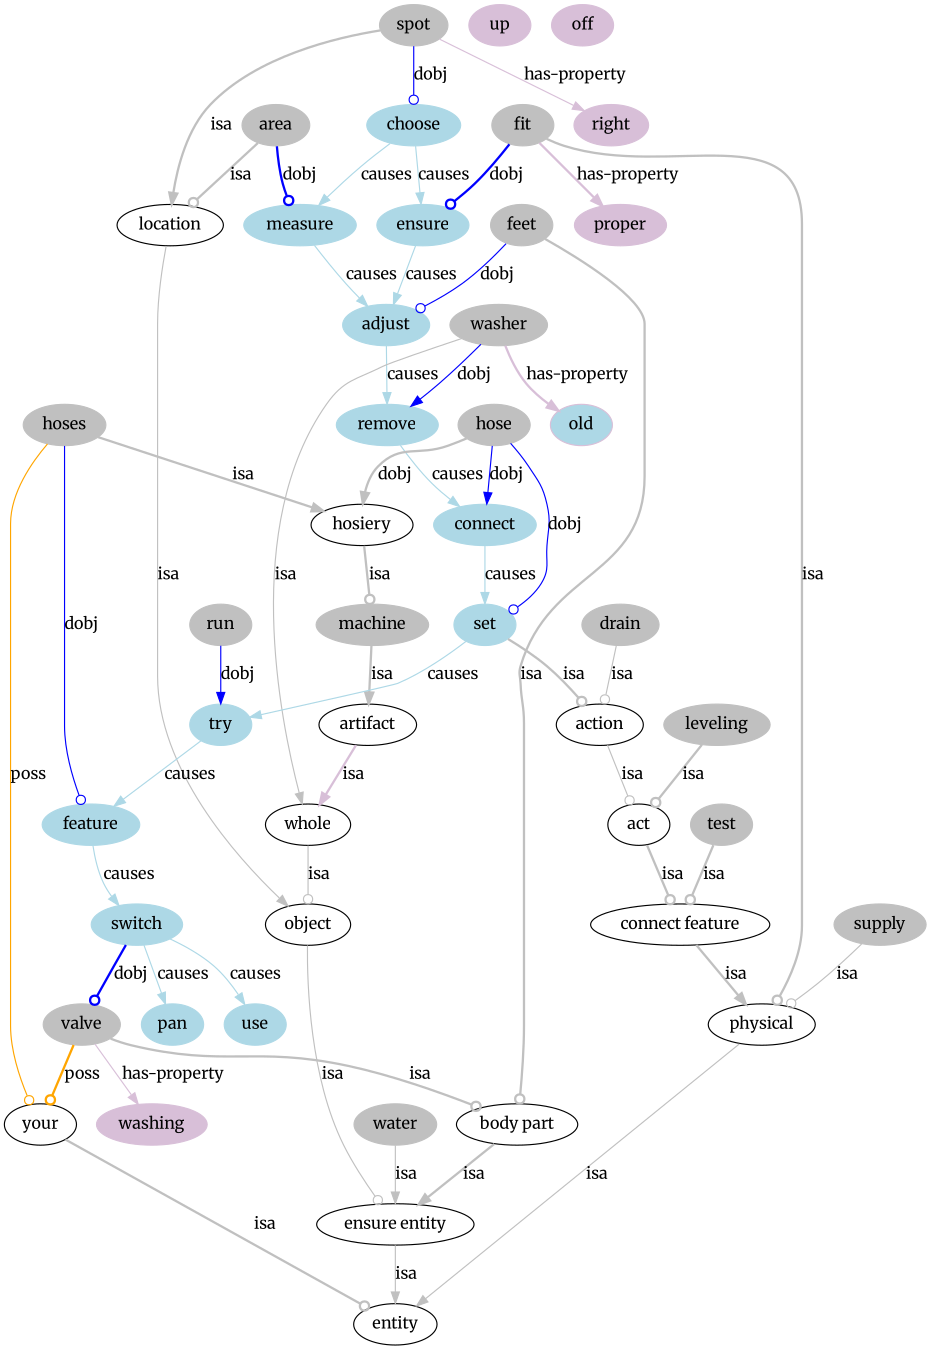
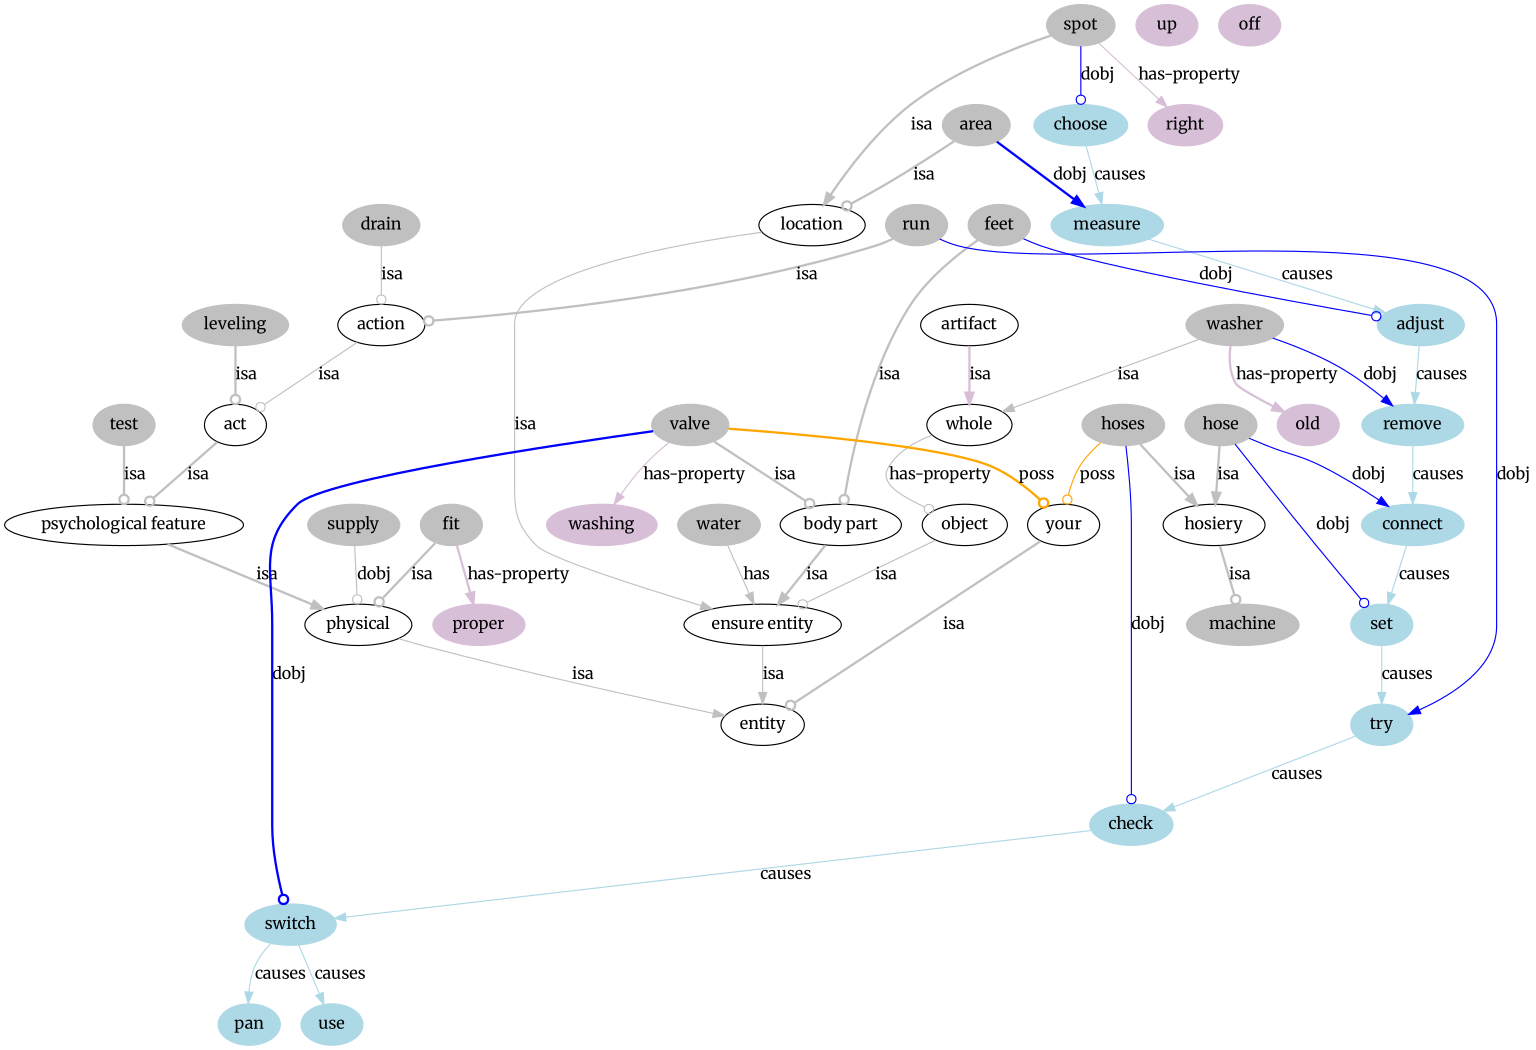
edge "area" -> "measure": arrowhead odot -> normal
node "ensure": removed
node "old": fillcolor lightblue -> thistle
edge "hose" -> "hosiery": label "dobj" -> "isa"
edge "location" -> "object": now "location" -> "ensure entity"
edge "set" -> "action": now "run" -> "action"
edge "machine" -> "artifact": removed, label "isa"
node "feature": label "feature" -> "check"
edge "whole" -> "object": label "isa" -> "has-property"
node "connect feature": label "connect feature" -> "psychological feature"
edge "switch" -> "valve": reversed
edge "supply" -> "physical": label "isa" -> "dobj"
edge "water" -> "ensure entity": label "isa" -> "has"
